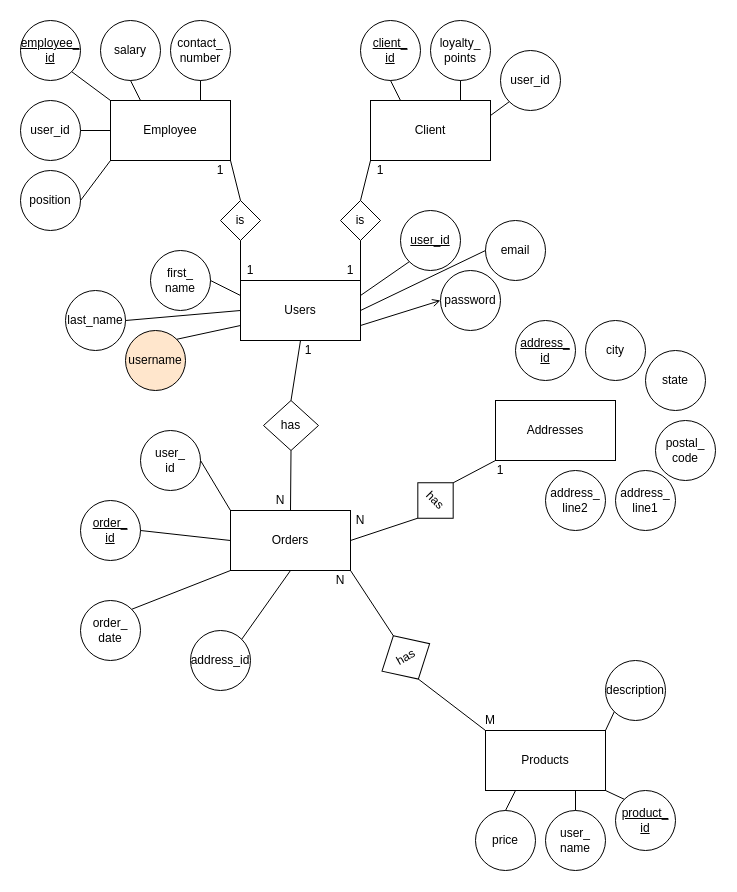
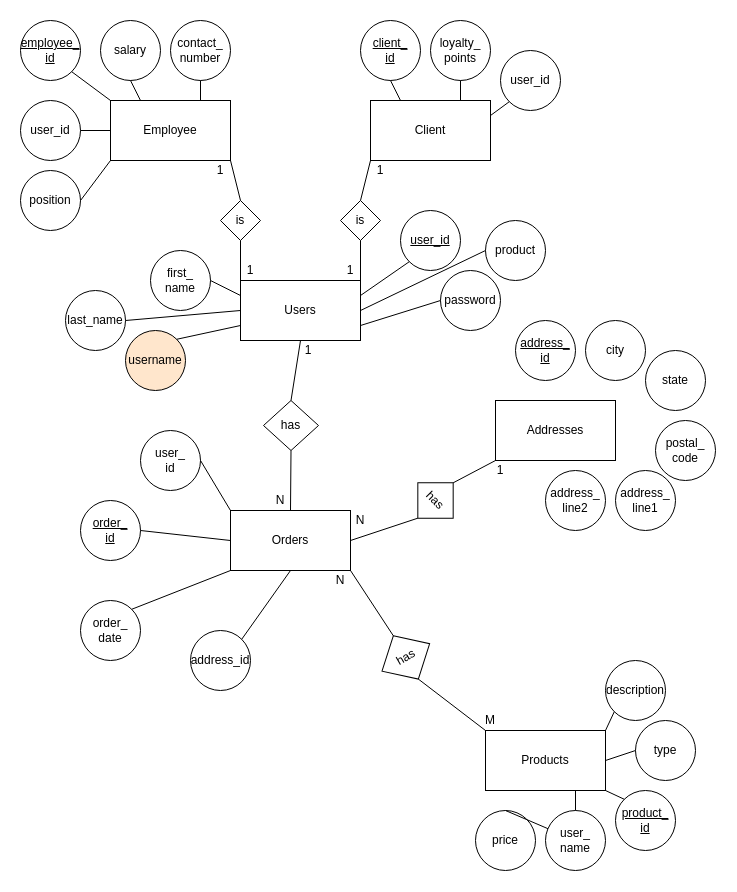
node "email": label "email" -> "product"
edge "Users" -> "password": arrowhead open -> none
node "type": added
edge "type" -- "Products": added
edge "Products" -- "price": now "user_ name" -- "price"
